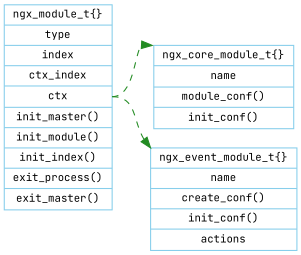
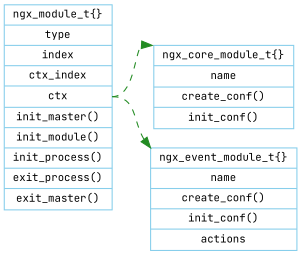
node "ngx_core_module_t{}": text "module_conf()" -> "create_conf()"
node "ngx_module_t{}": text "init_index()" -> "init_process()"
